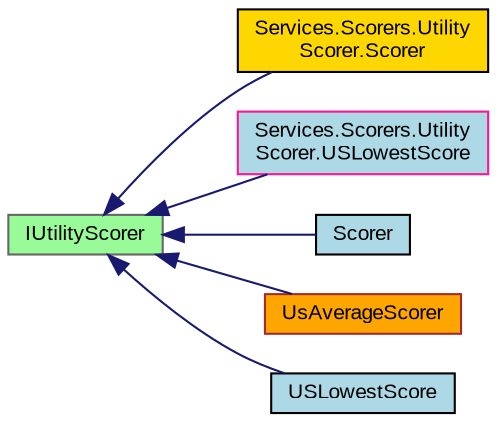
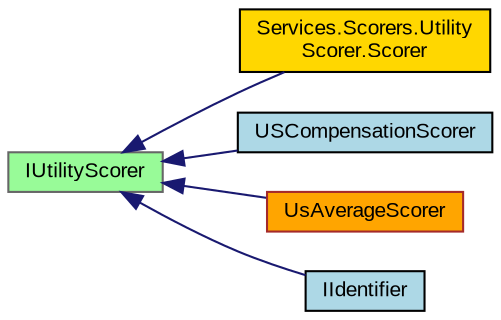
node "Services.Scorers.Utility Scorer.USLowestScore": removed
node "Scorer": label "Scorer" -> "USCompensationScorer"
node "USLowestScore": label "USLowestScore" -> "IIdentifier"
